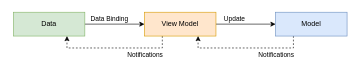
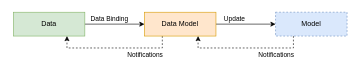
node "View Model": label "View Model" -> "Data Model"
node "Model": style solid -> dashed
